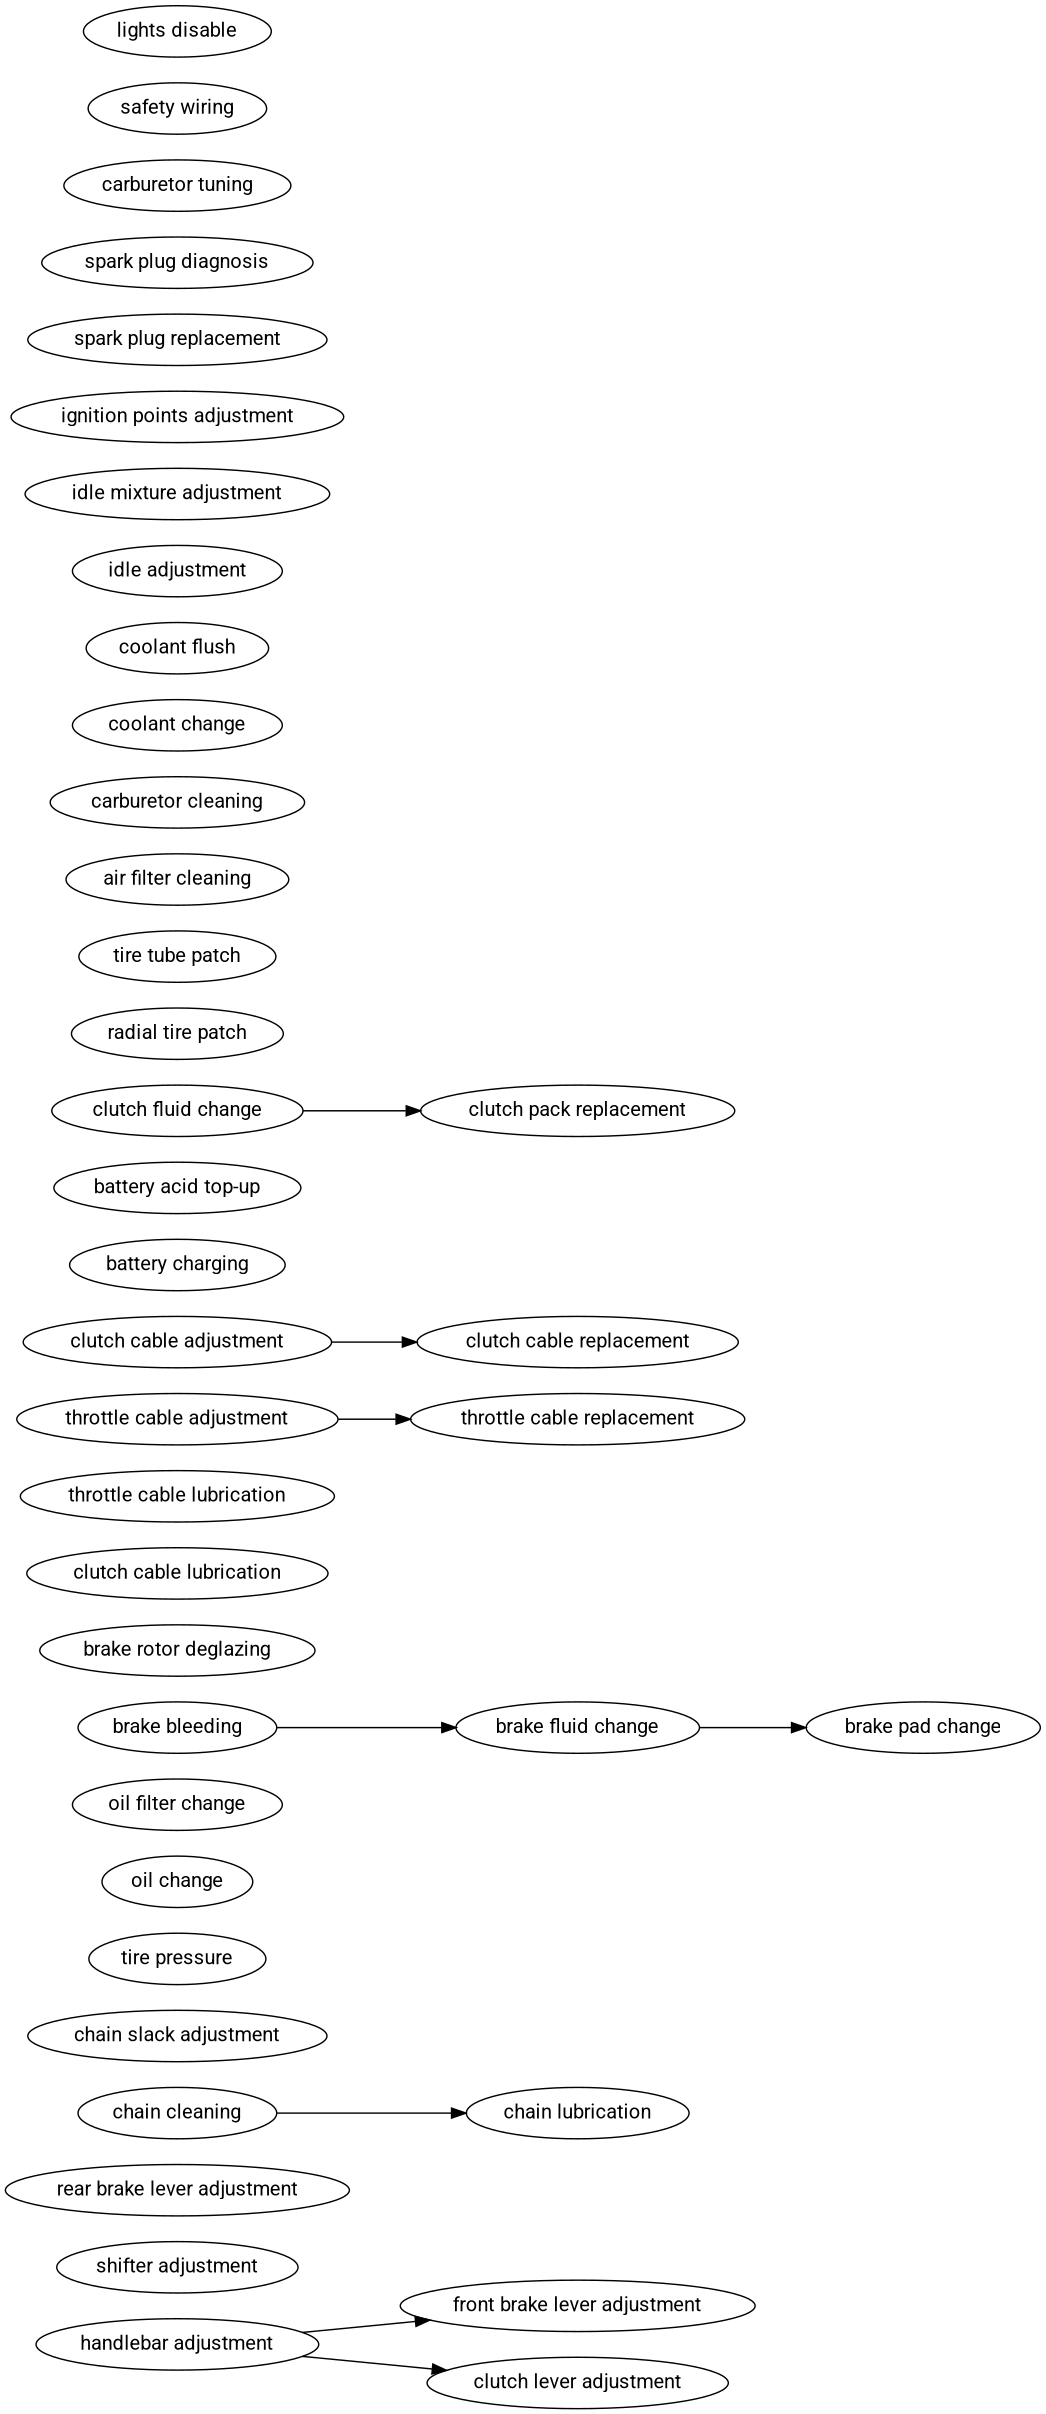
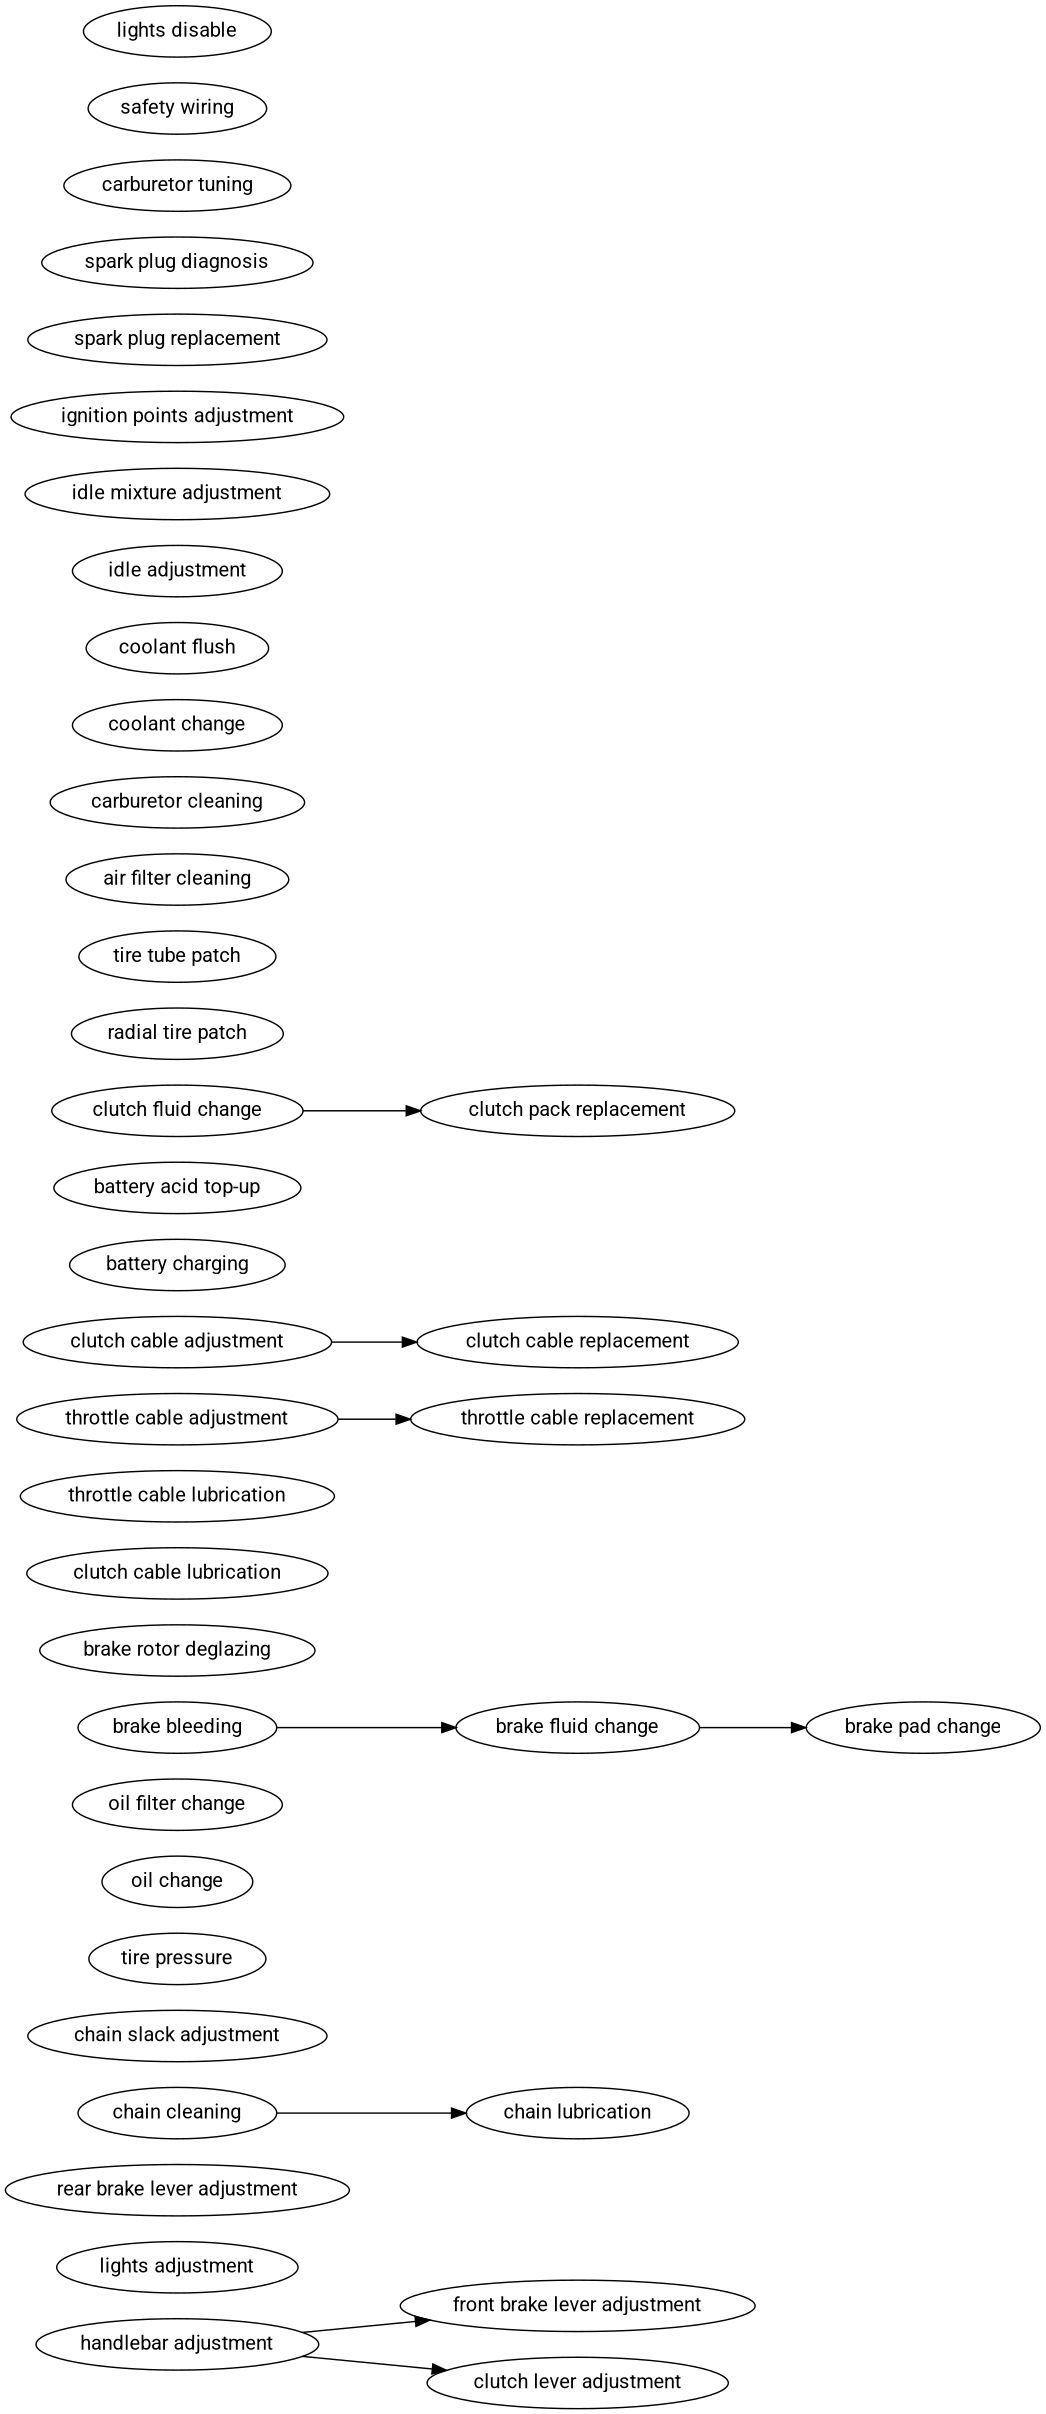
node "shifter adjustment": label "shifter adjustment" -> "lights adjustment"
